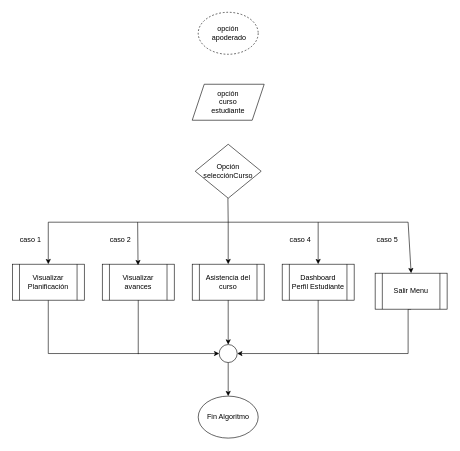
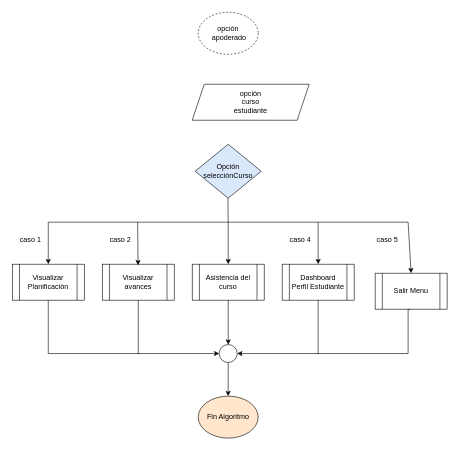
node "opción curso estudiante": size 72x36 -> 117x36
node "Opción selecciónCurso": fillcolor #ffffff -> #dae8fc
node "Fin Algoritmo": fillcolor #ffffff -> #ffe6cc
